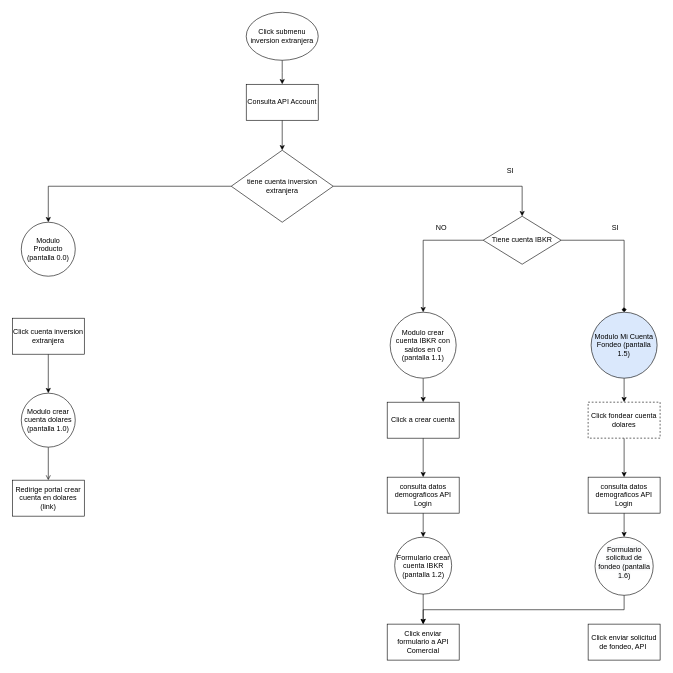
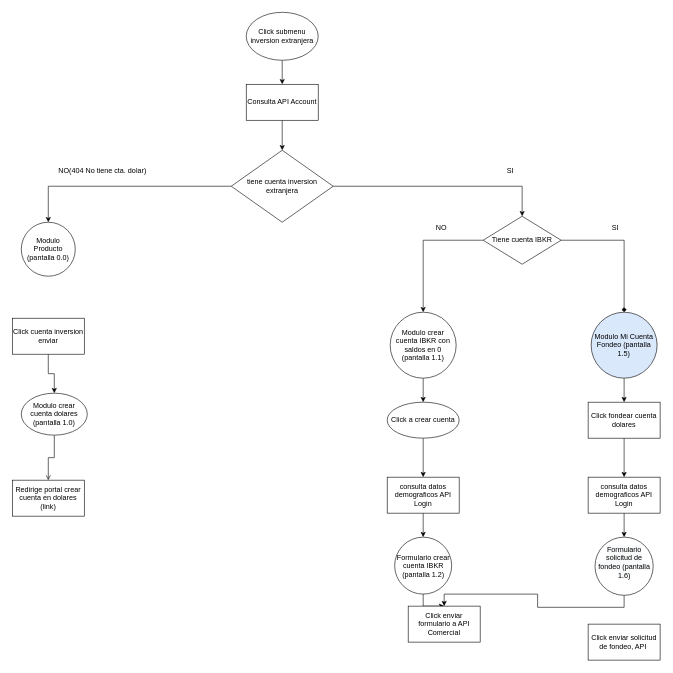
node "NO(404 No tiene cta. dolar)": added
node "Click cuenta inversion extranjera": label "Click cuenta inversion extranjera" -> "Click cuenta inversion enviar"
node "Modulo crear cuenta dolares (pantalla 1.0)": size 54x54 -> 66x42
node "Click a crear cuenta": shape rectangle -> ellipse
node "Click fondear cuenta dolares": style dashed -> solid
node "Click enviar formulario a API Comercial": moved (423, 642) -> (444, 624)
